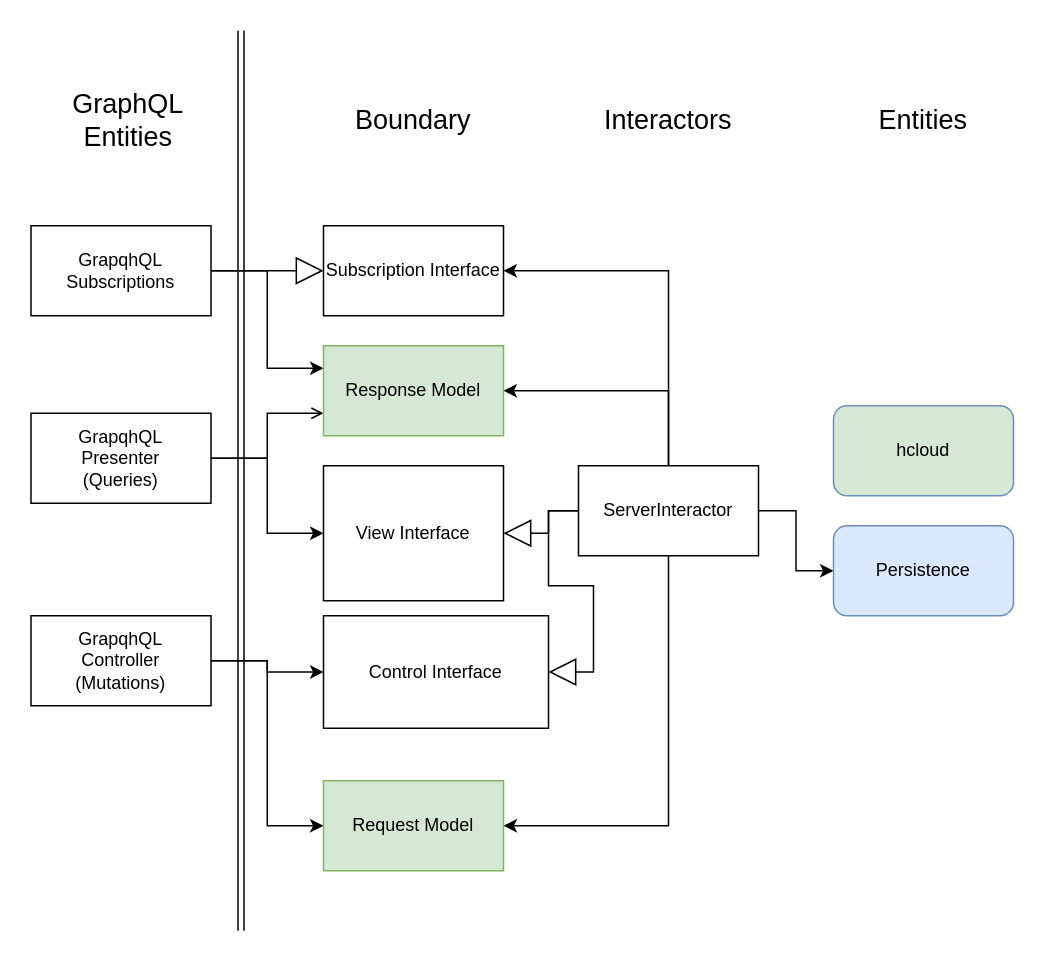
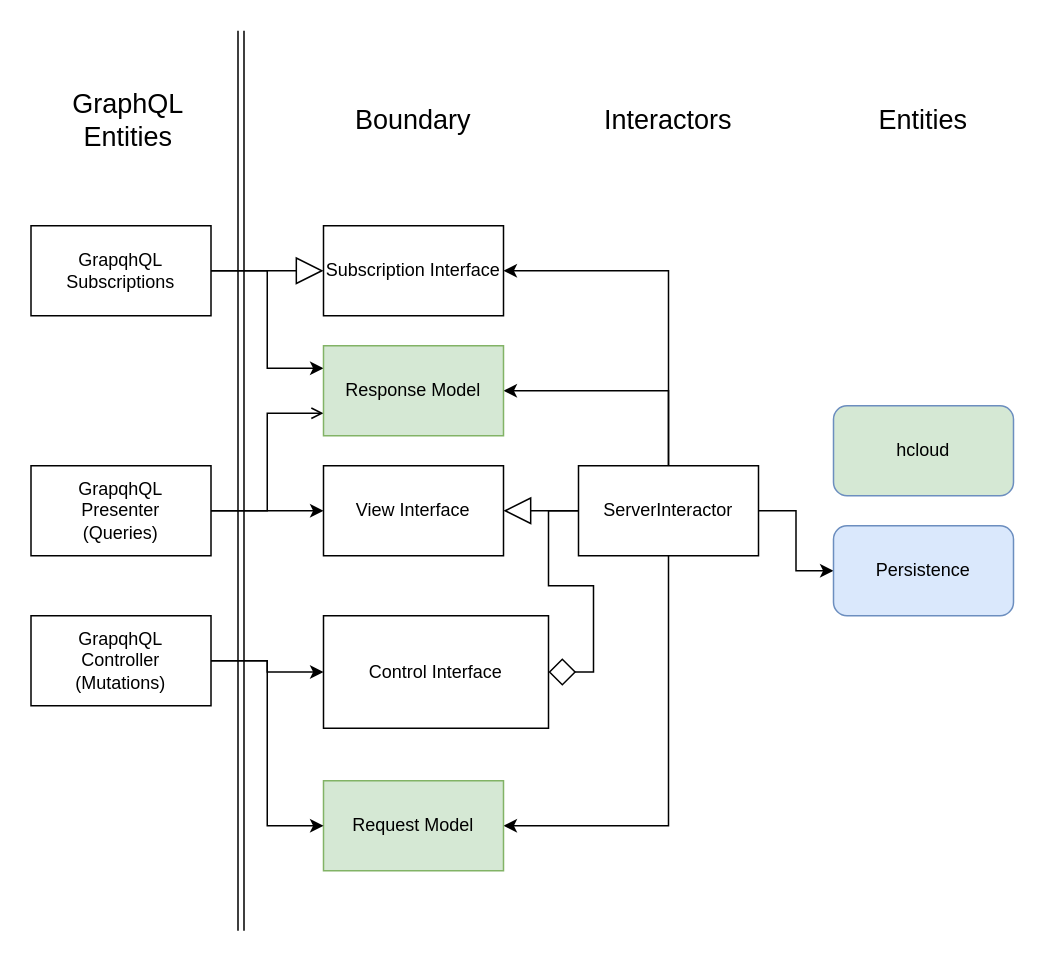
node "GrapqhQLPresenter(Queries)": moved (121, 458) -> (121, 511)
node "View Interface": size 180x135 -> 180x90
edge "ServerInteractor" -> "Control Interface": arrowhead block -> diamond
